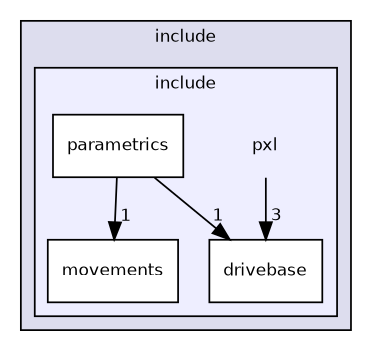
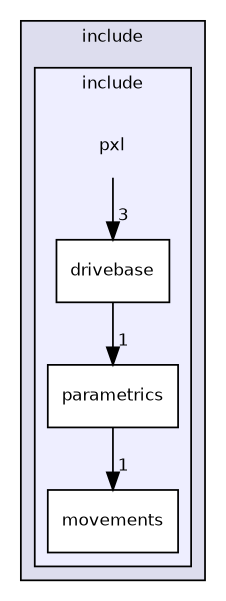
edge "parametrics" -> "drivebase": reversed
